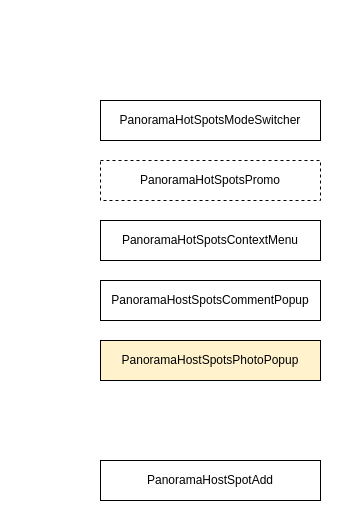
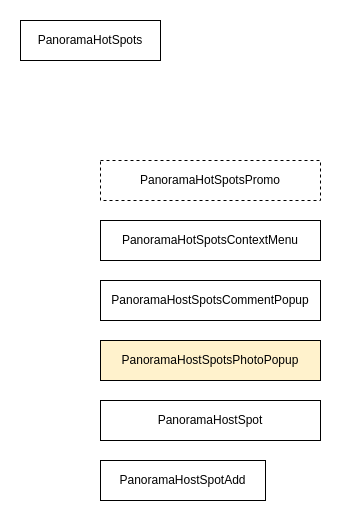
node "PanoramaHotSpots": added
node "PanoramaHotSpotsModeSwitcher": removed
node "PanoramaHostSpot": added
node "PanoramaHostSpotAdd": size 220x40 -> 165x40
